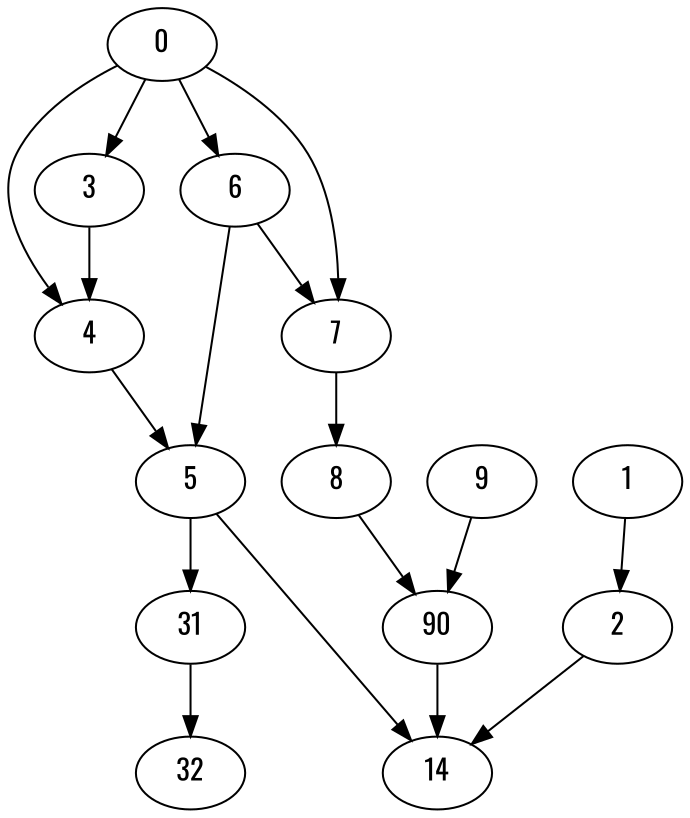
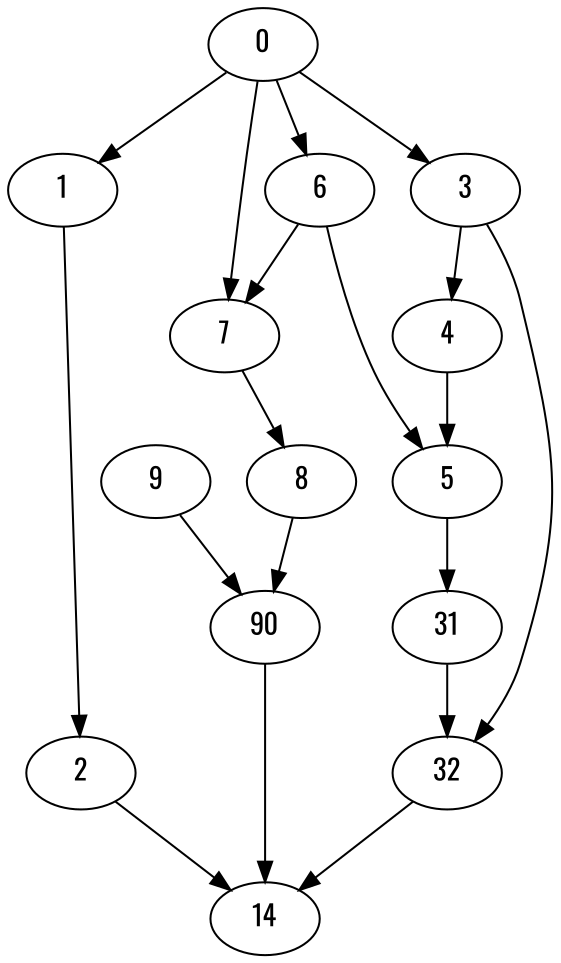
edge "0" -> "4": now "0" -> "1"
edge "3" -> "32": added
edge "5" -> "14": now "32" -> "14"
